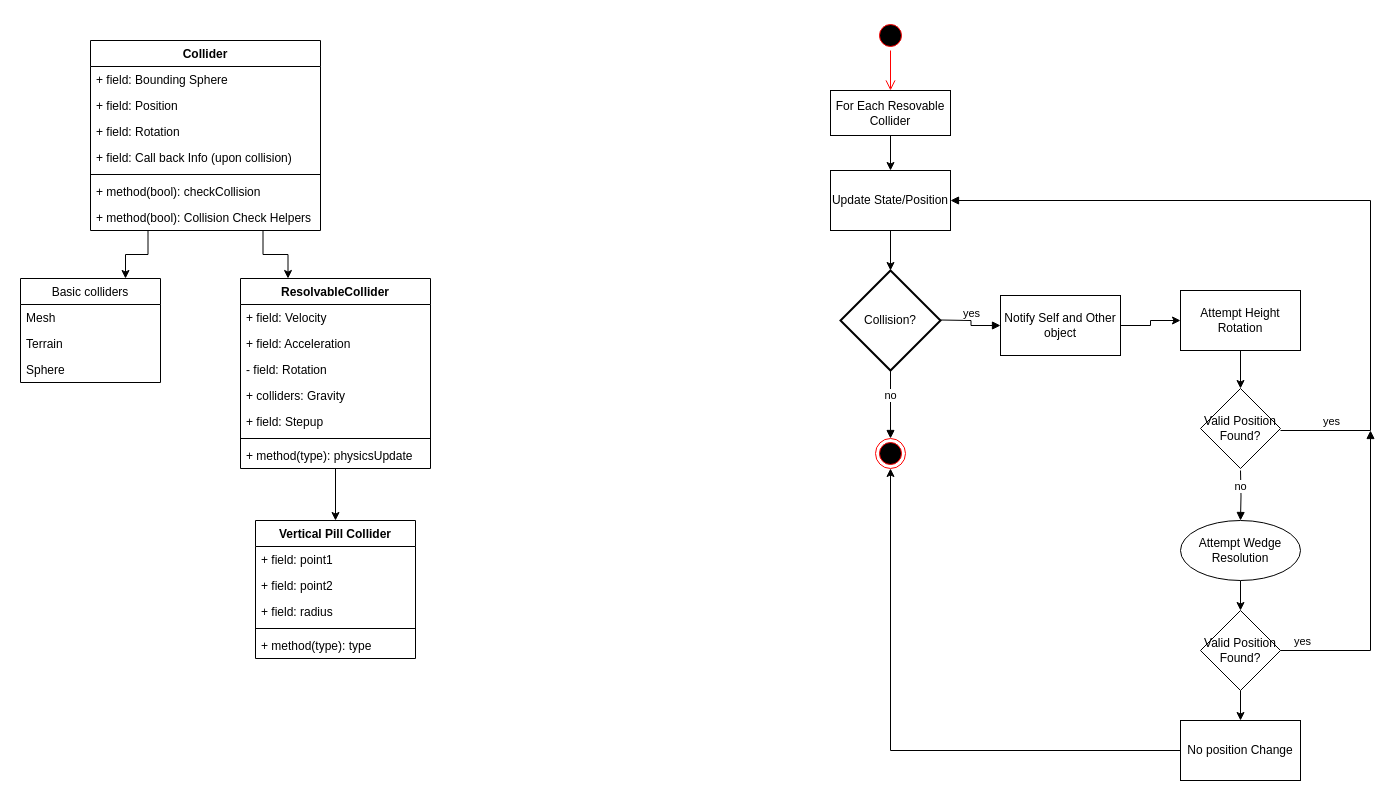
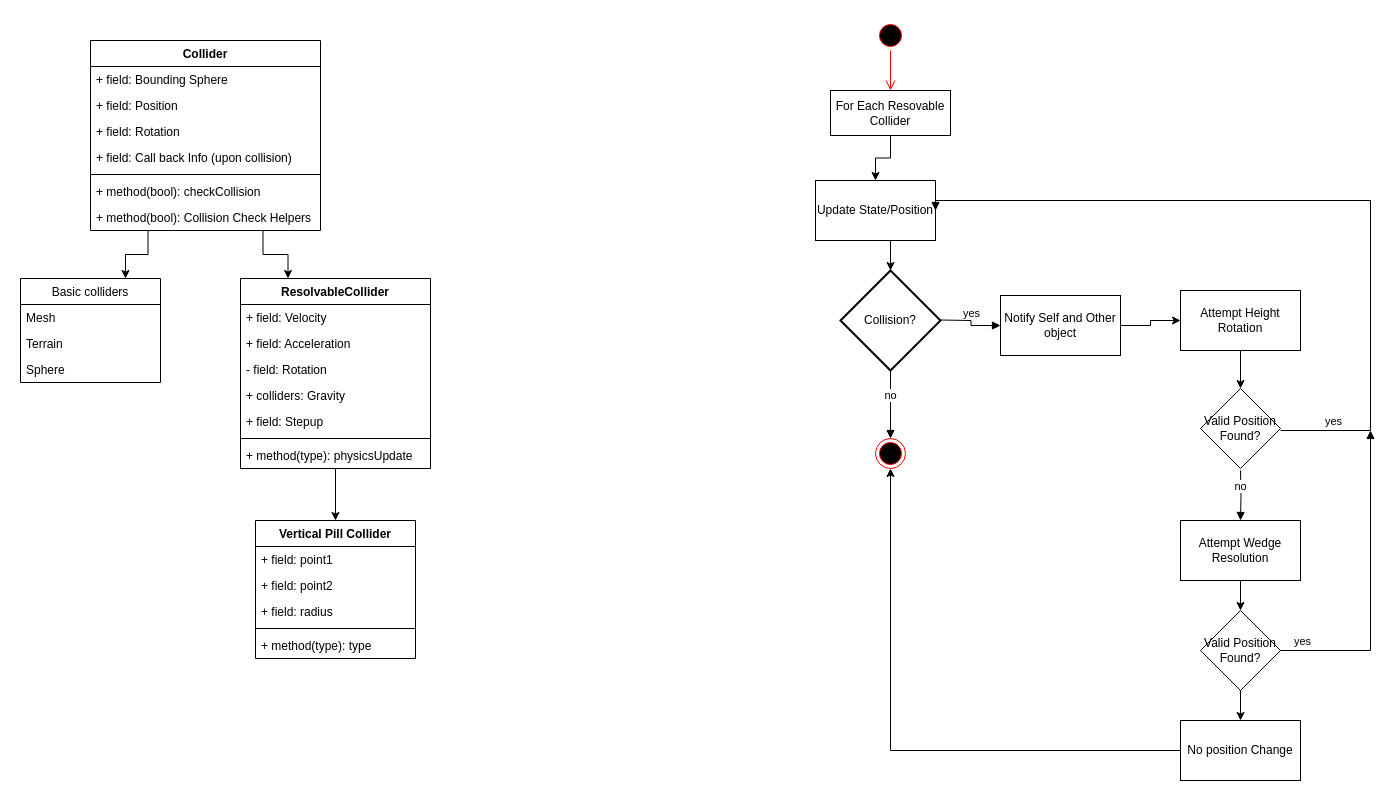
node "Update State/Position": moved (891, 201) -> (876, 211)
node "Attempt Wedge Resolution": shape ellipse -> rectangle
